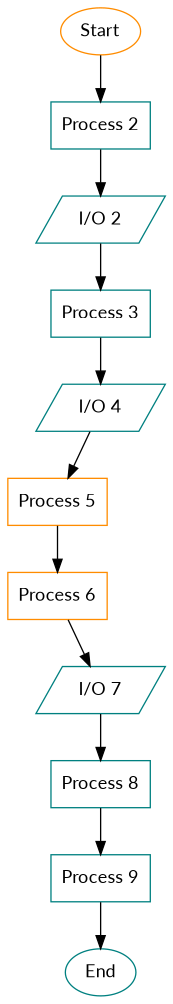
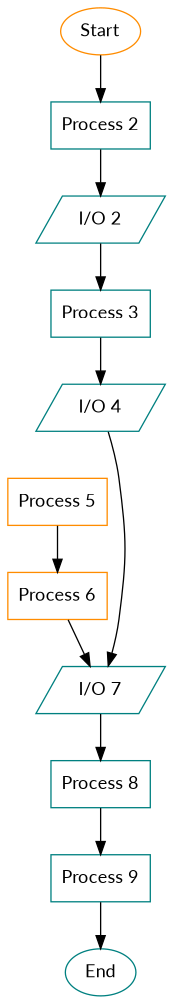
edge "I/O 4" -> "Process 5": now "I/O 4" -> "I/O 7"
